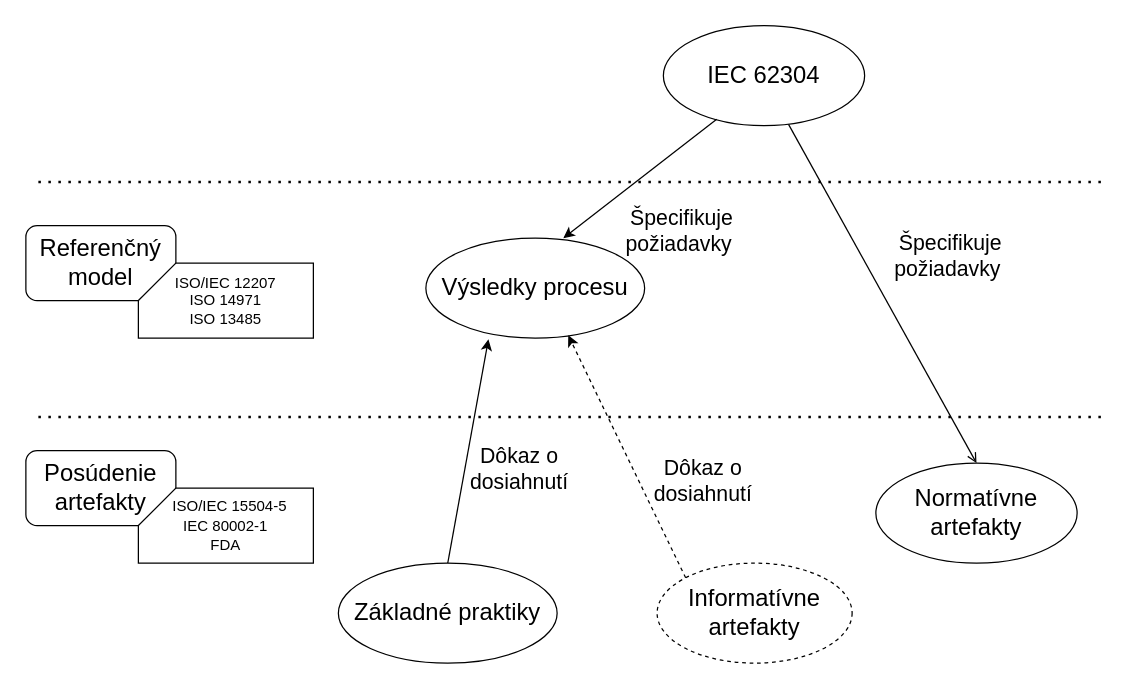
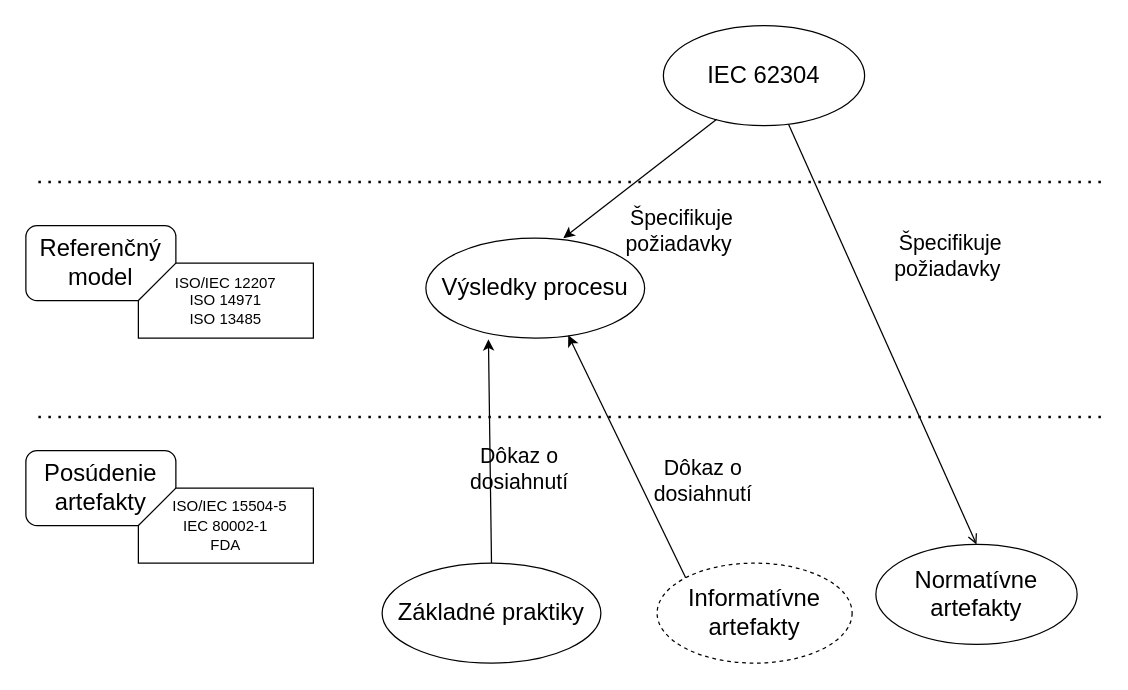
edge "Informatívne artefakty" -> "Výsledky procesu": style dashed -> solid
node "Normatívne artefakty": moved (976, 513) -> (976, 594)
node "Základné praktiky": moved (448, 613) -> (491, 613)
